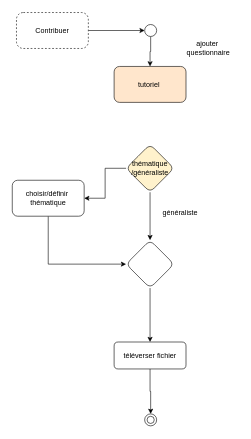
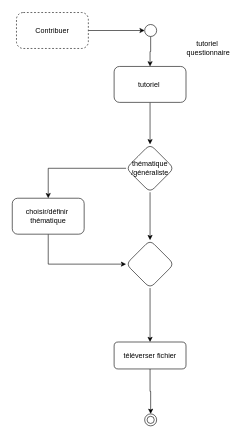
node "ajouter questionnaire": label "ajouter questionnaire" -> "tutoriel questionnaire"
node "tutoriel": fillcolor #ffe6cc -> #ffffff
edge "tutoriel" -> "thématique /généraliste": added
node "thématique /généraliste": fillcolor #fff2cc -> #ffffff
node "choisir/définir thématique": moved (48, 198) -> (48, 216)
node "généraliste": removed
